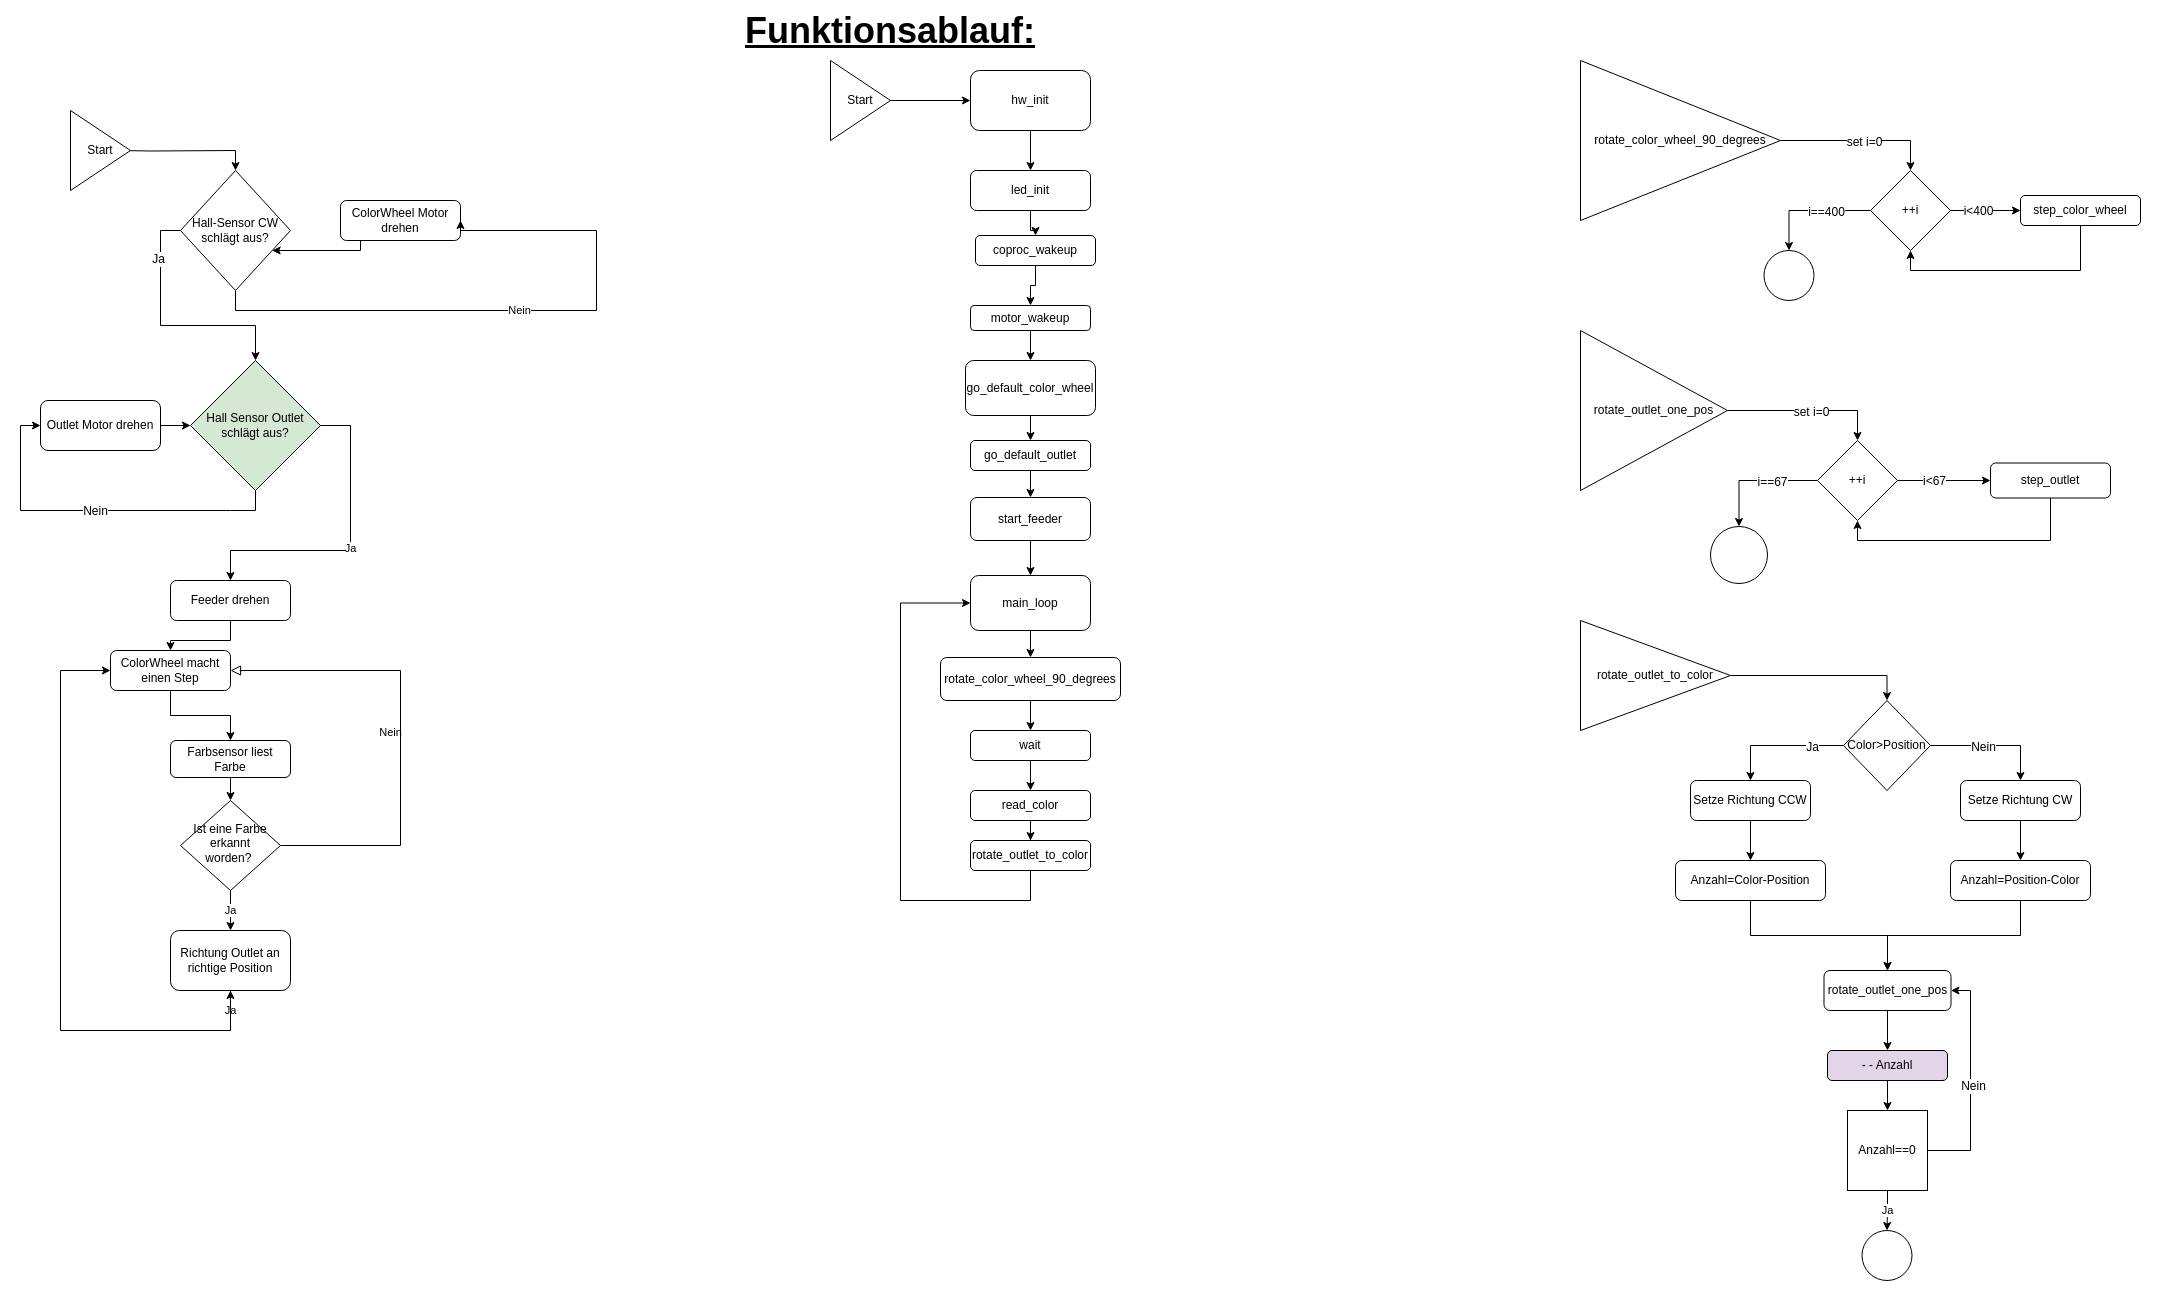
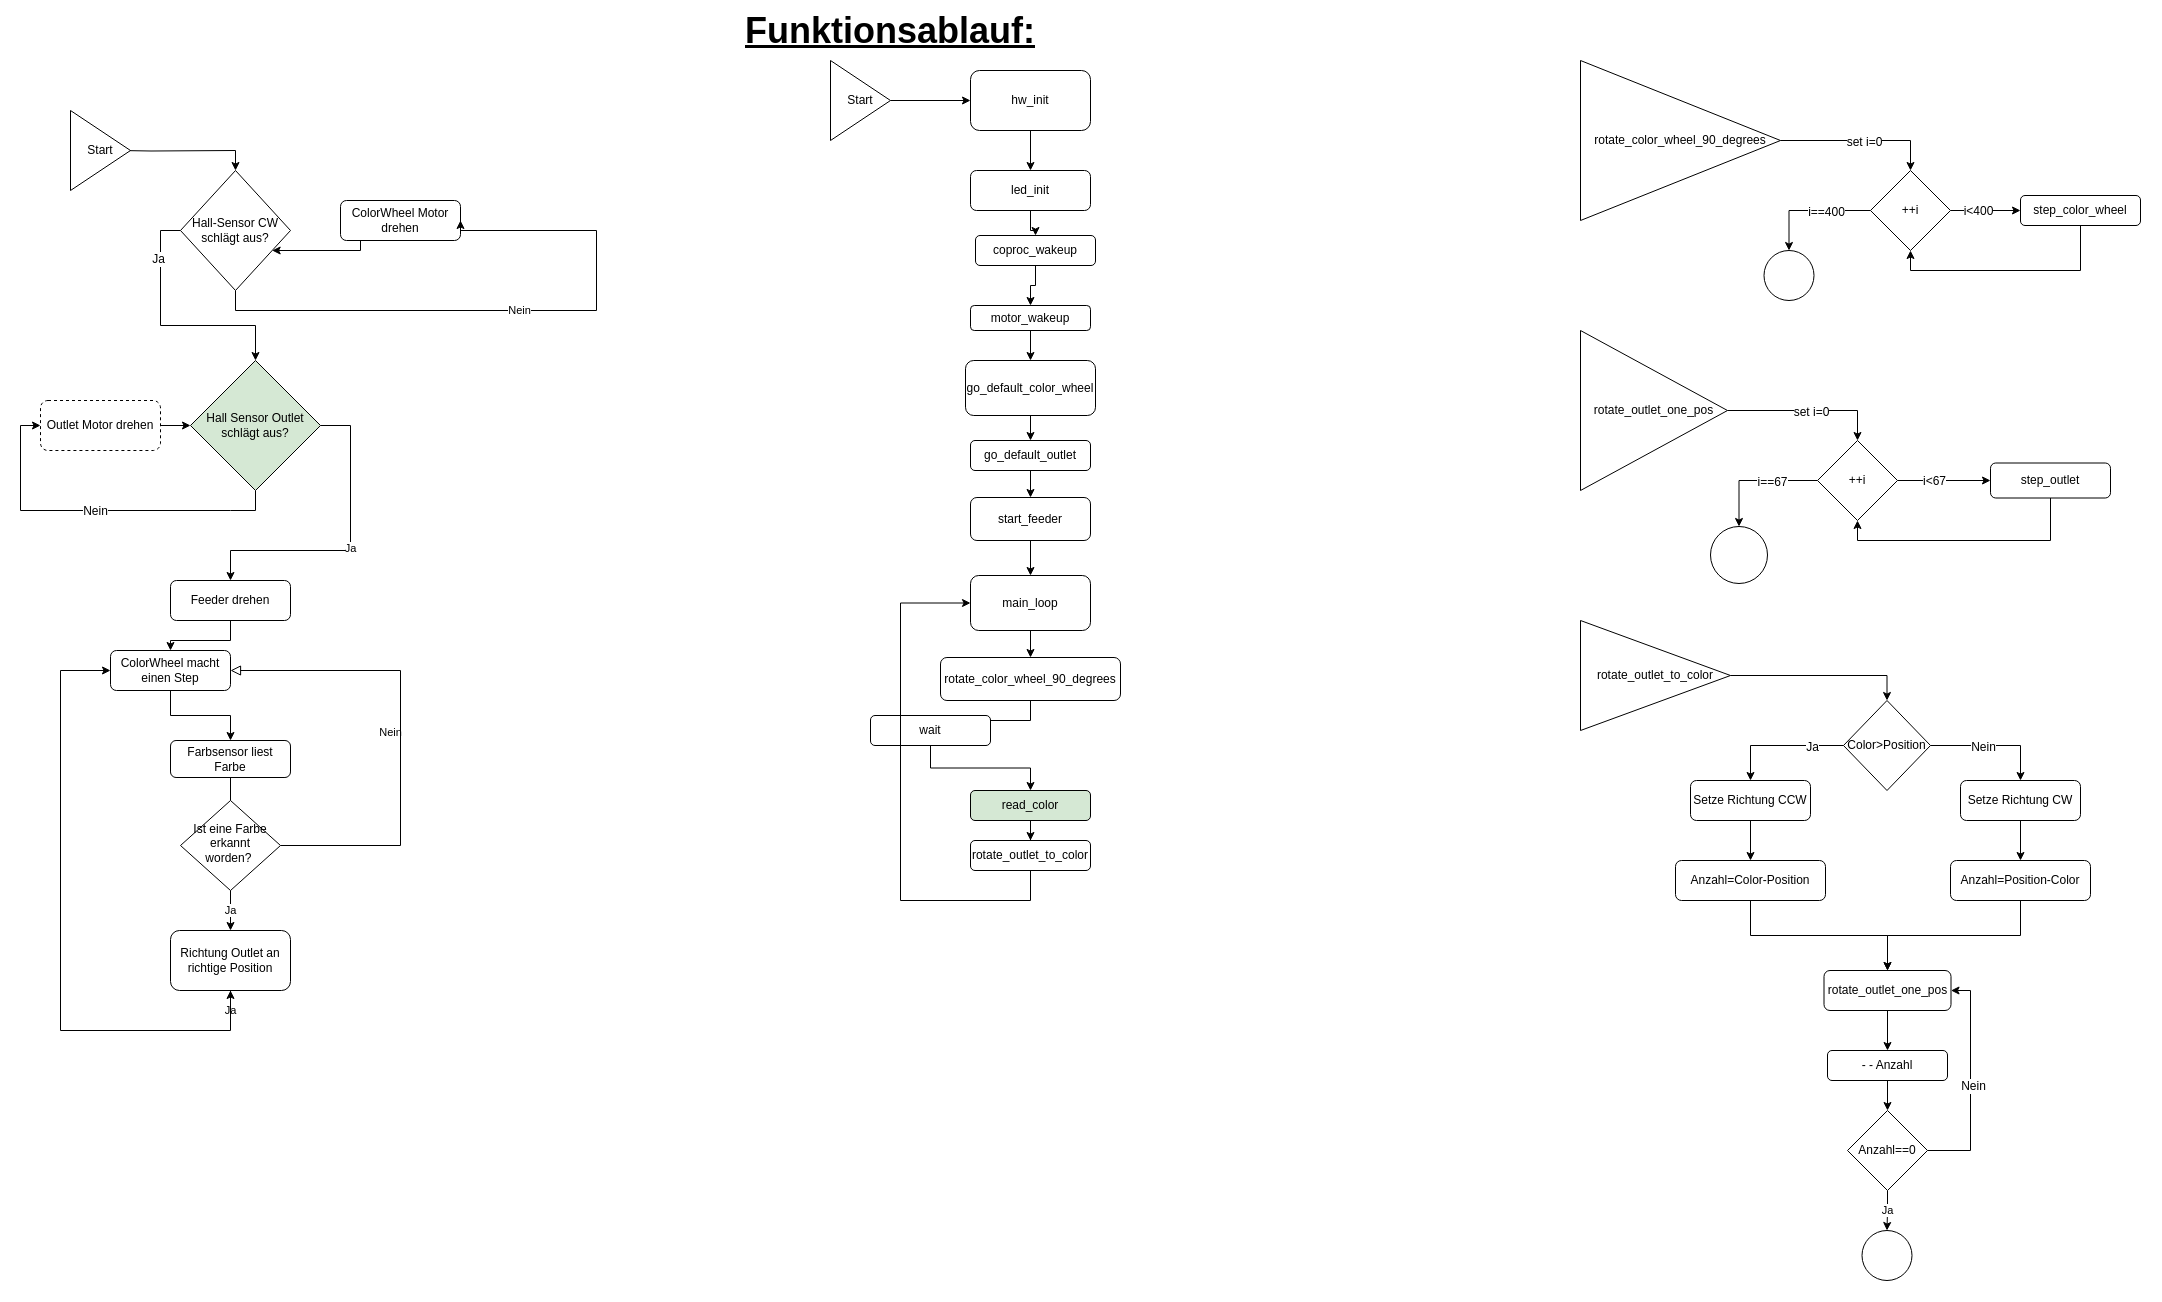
node "Outlet Motor drehen": style solid -> dashed
node "wait": moved (1031, 746) -> (931, 731)
edge "Farbsensor liest Farbe" -> "Ist eine Farbe erkannt worden?": arrowhead classic -> none
node "read_color": fillcolor #ffffff -> #d5e8d4
node "- - Anzahl": fillcolor #e1d5e7 -> #ffffff
node "Anzahl==0": shape rectangle -> diamond
